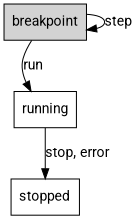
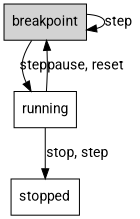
edge "breakpoint" -> "running": label "run " -> "step "
edge "running" -> "breakpoint": added, label "pause, reset"
edge "running" -> "stopped": label "stop, error " -> "stop, step "
